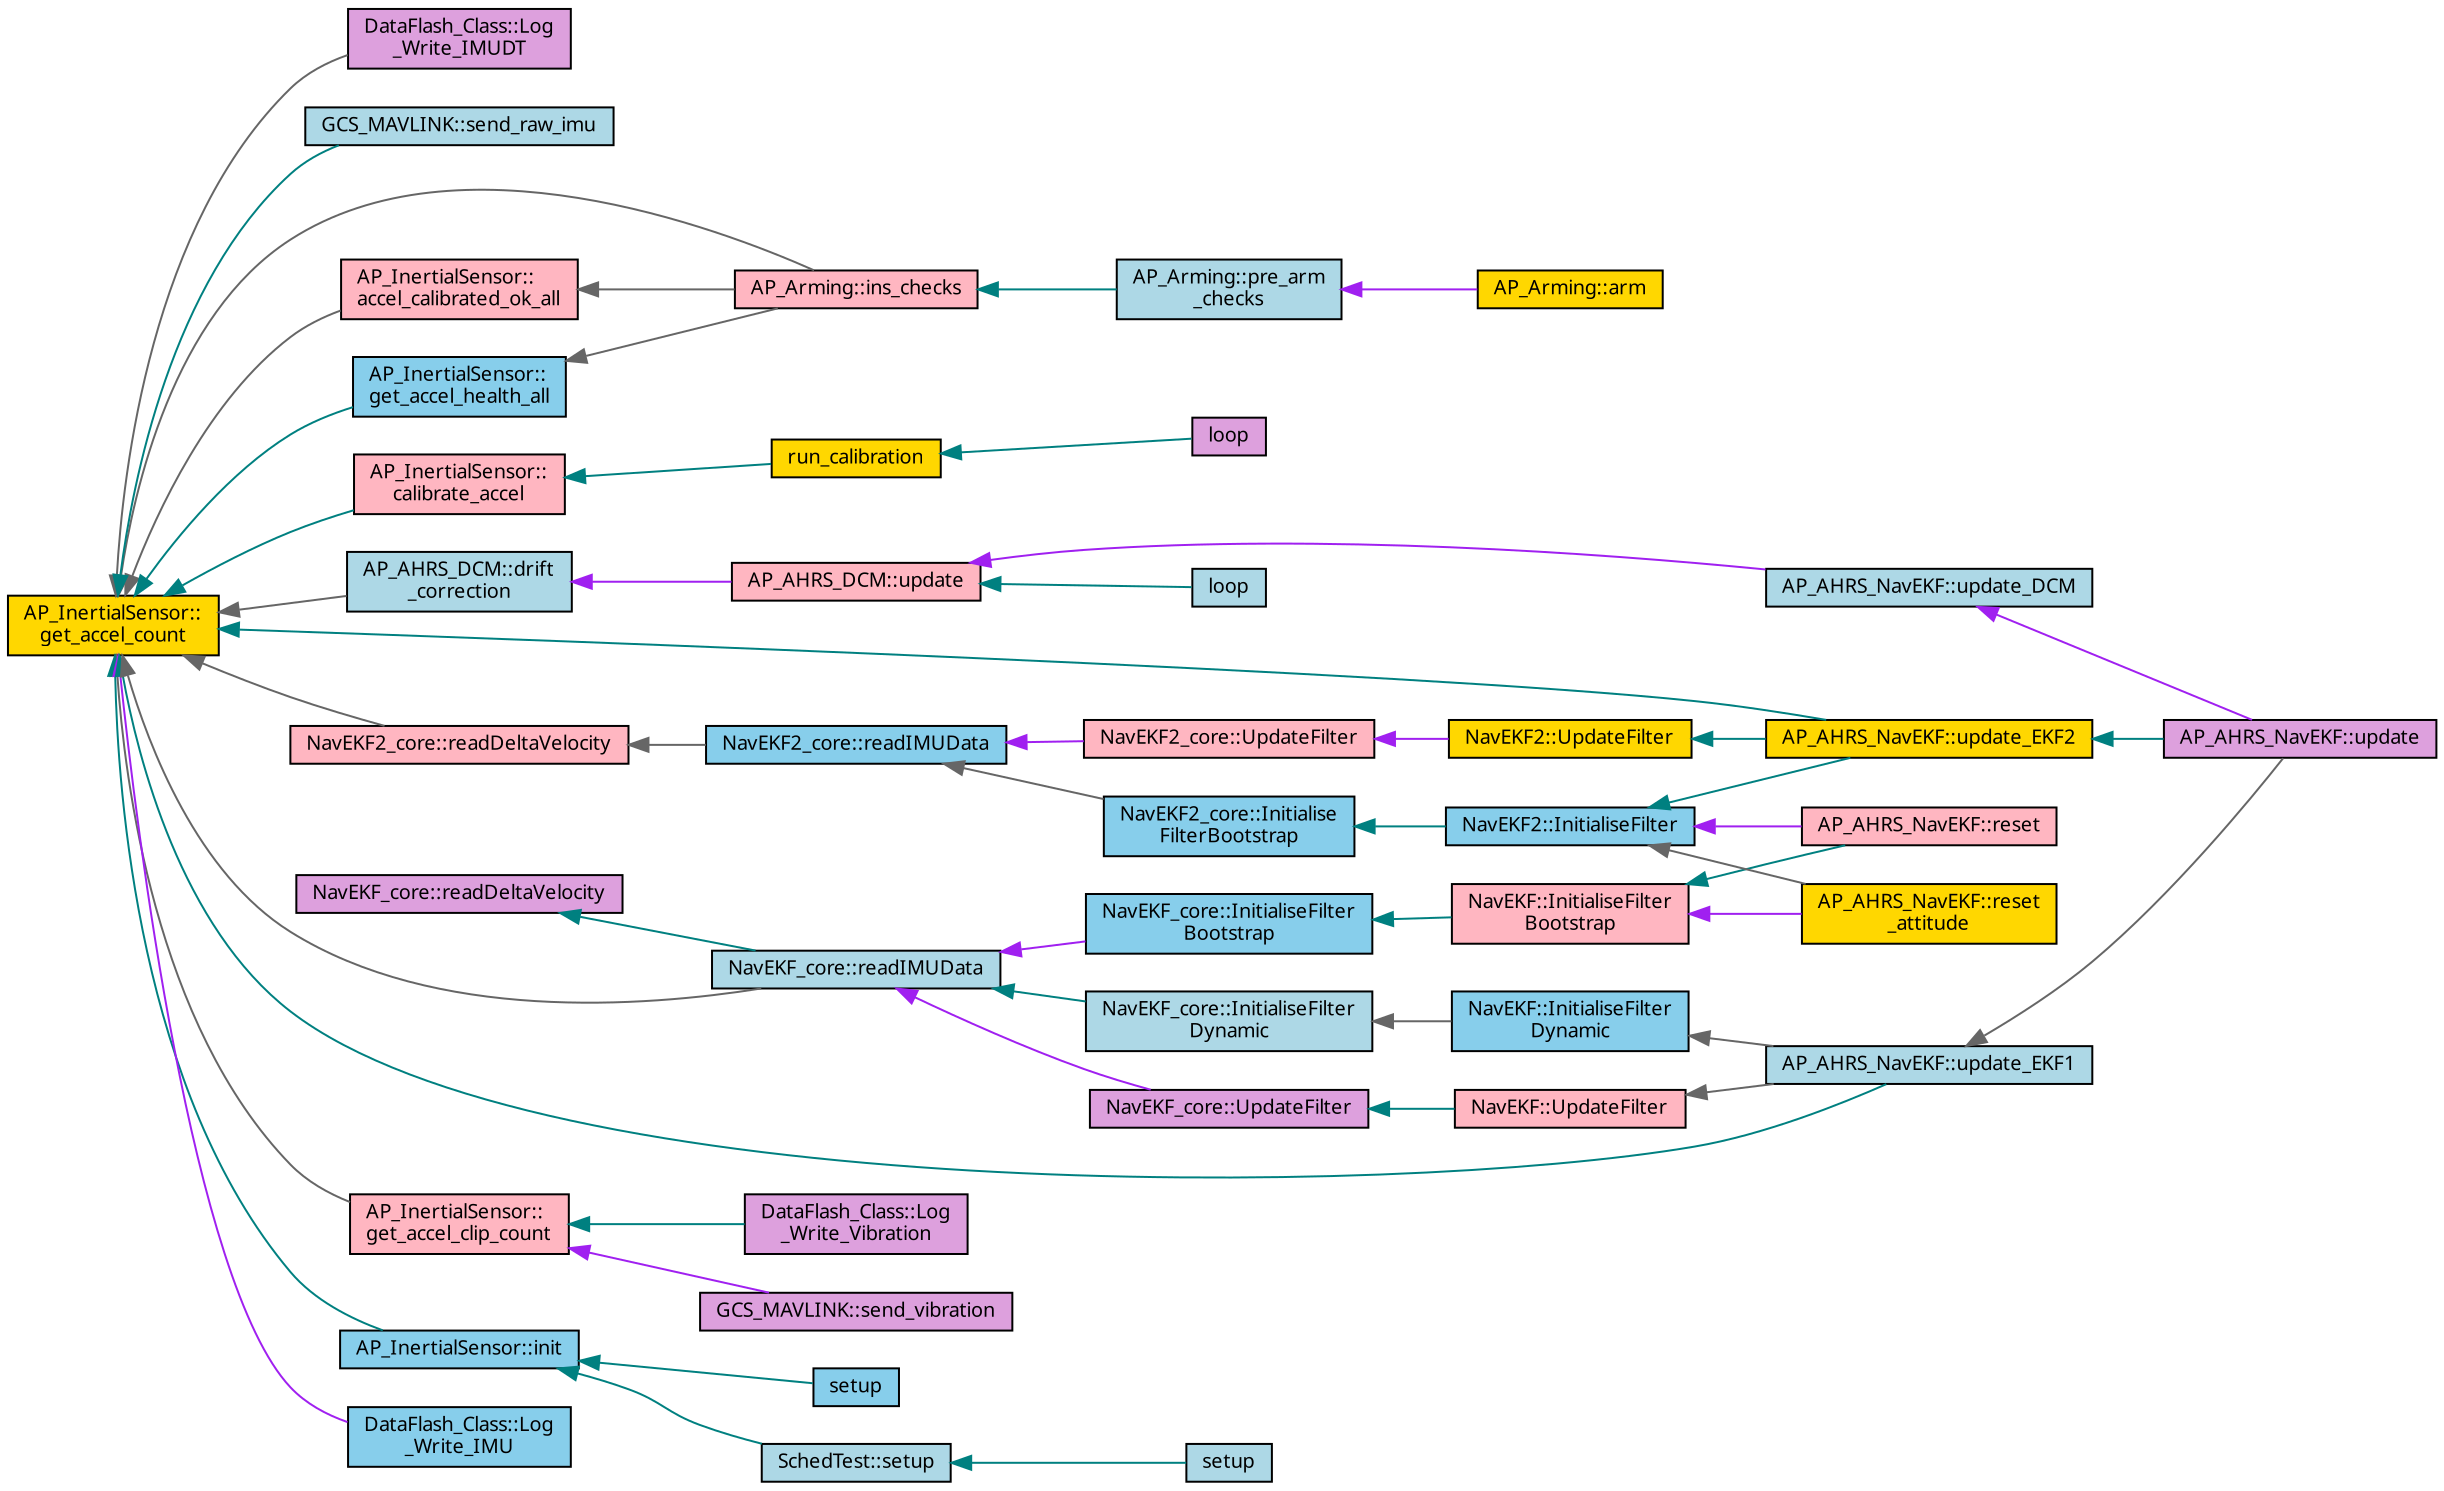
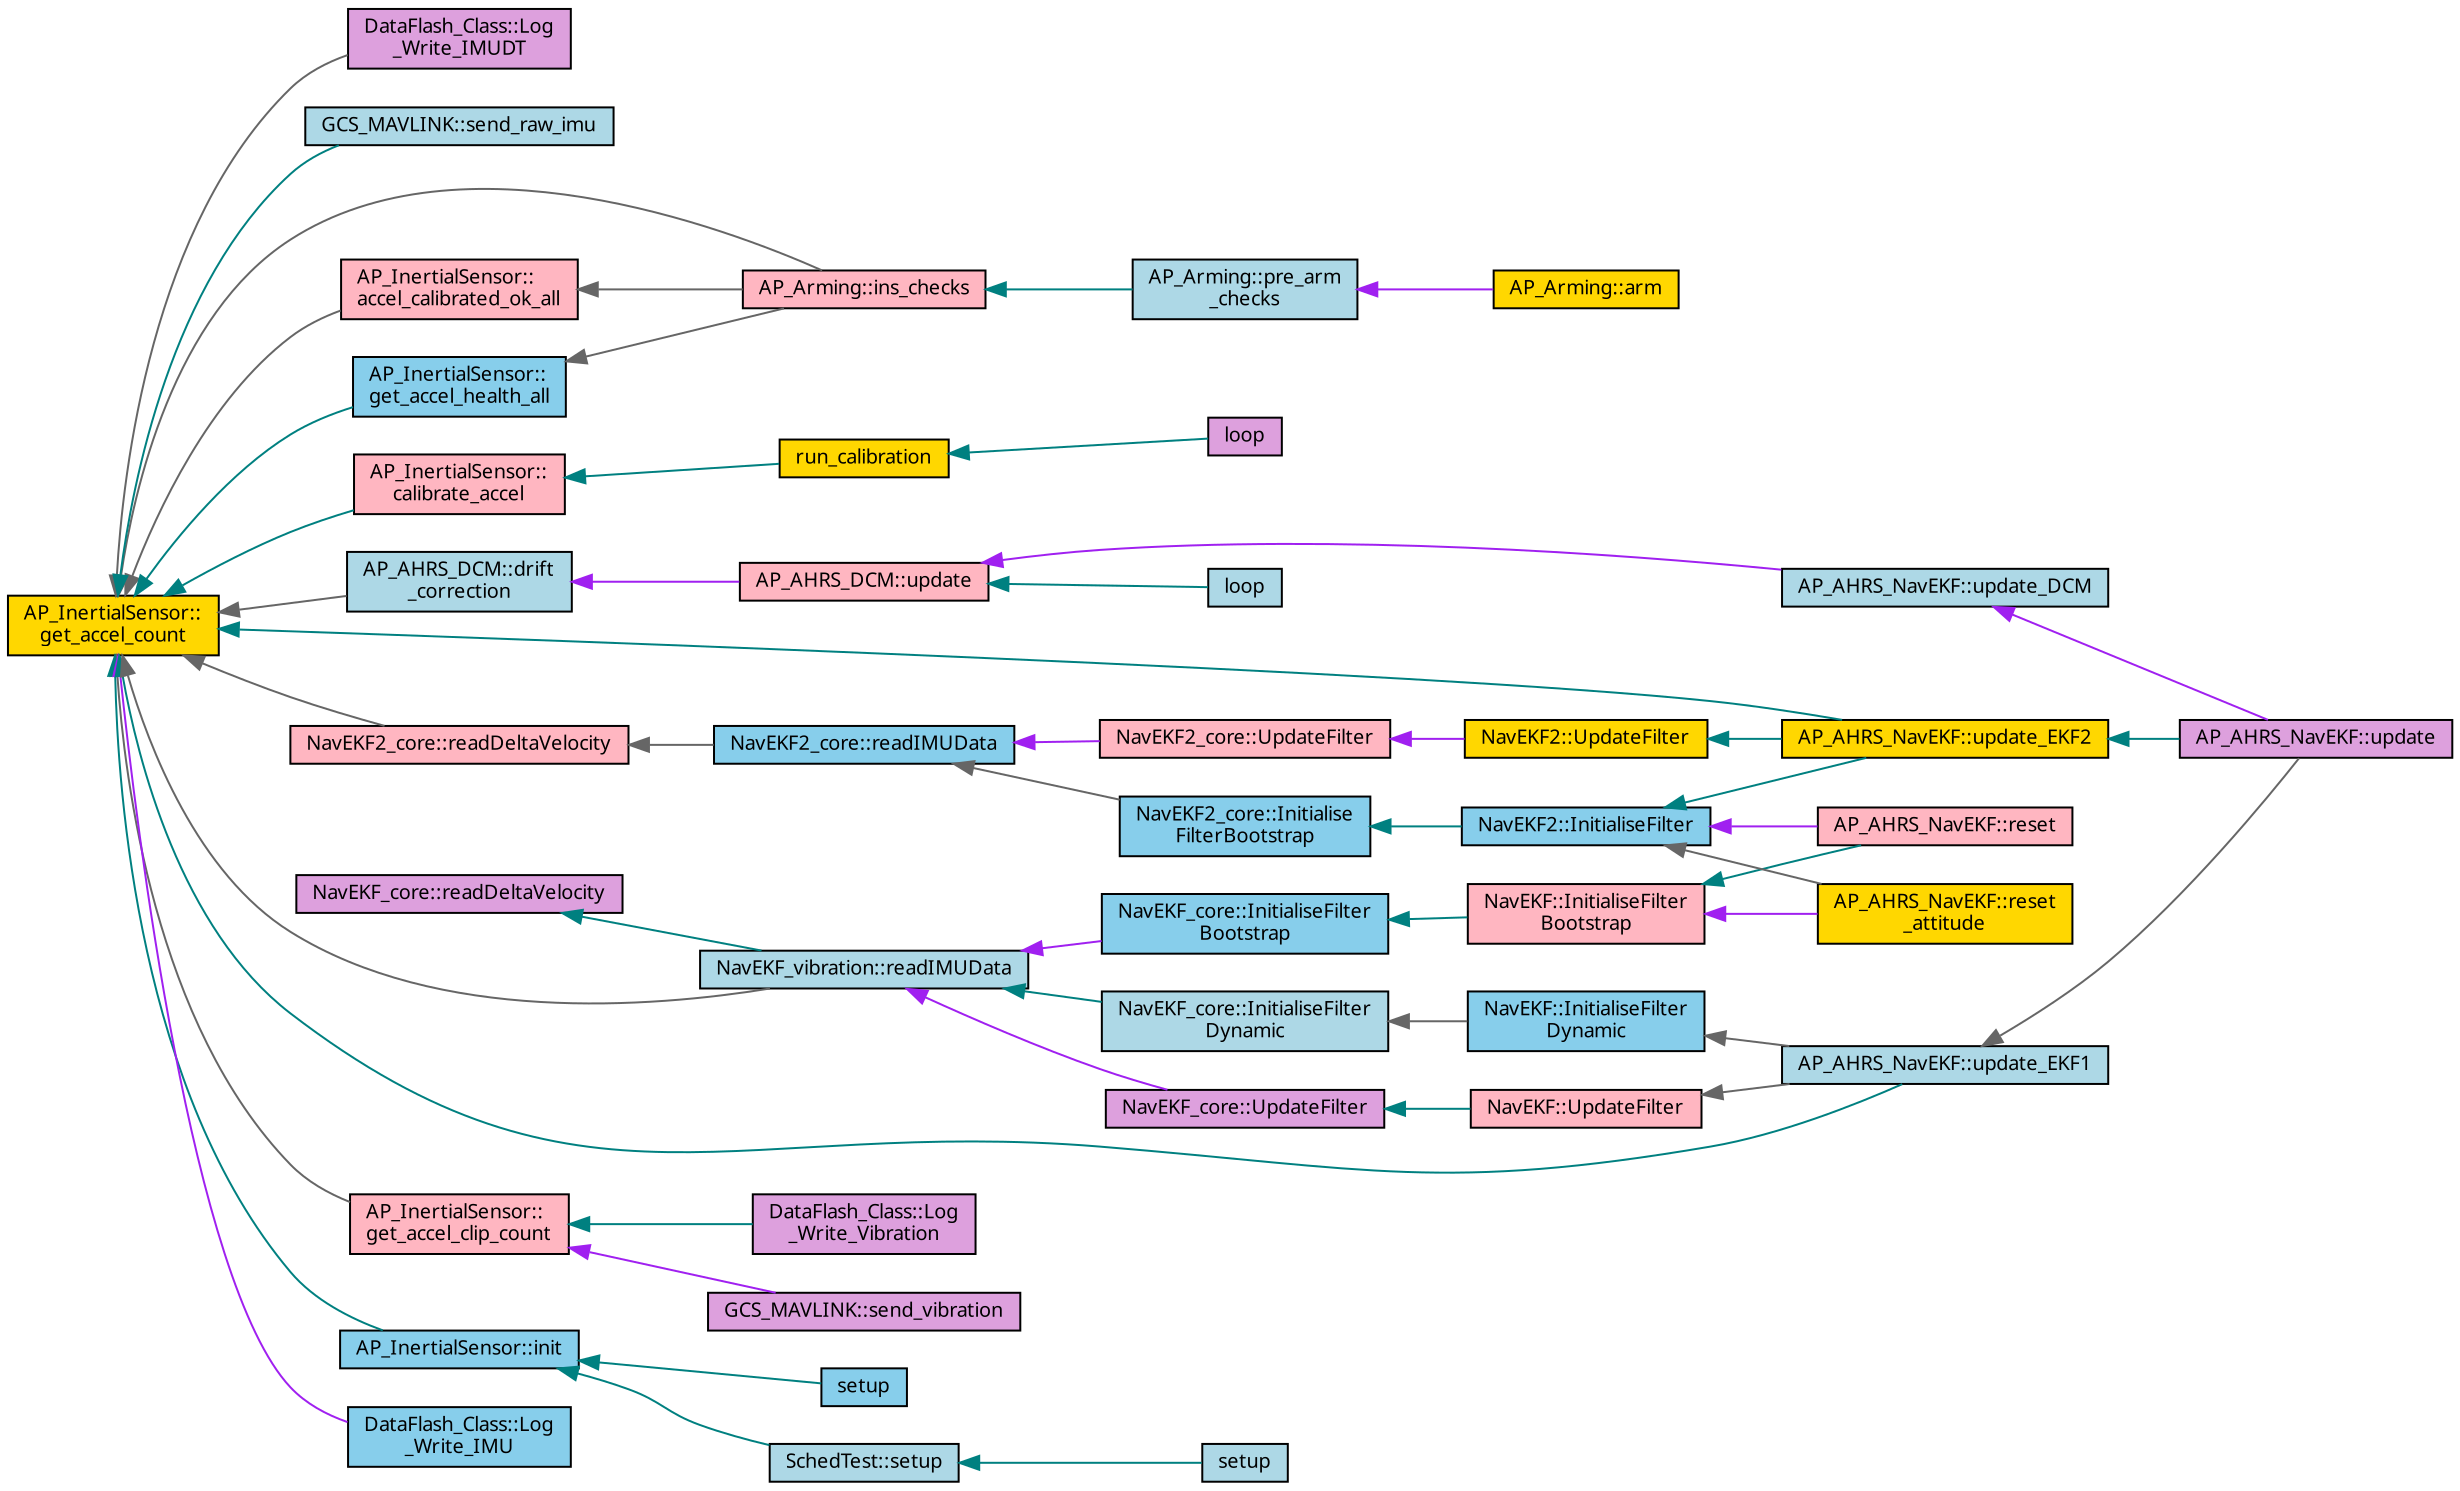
node "NavEKF_core::readIMUData": label "NavEKF_core::readIMUData" -> "NavEKF_vibration::readIMUData"
